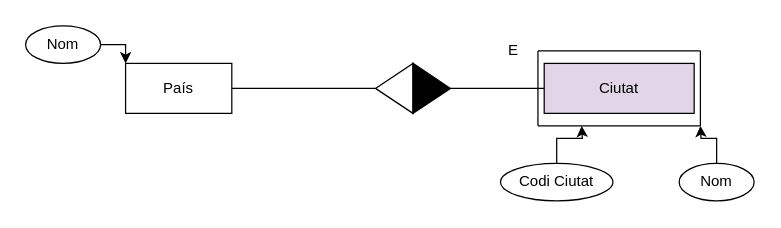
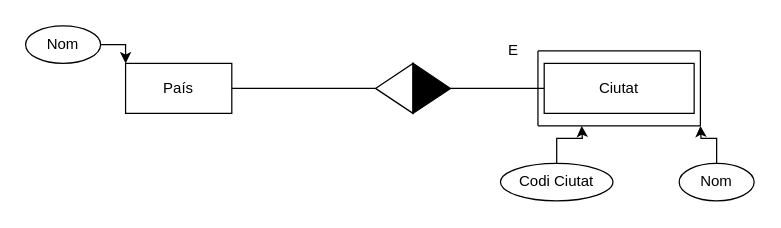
node "Ciutat": fillcolor #e1d5e7 -> #ffffff
